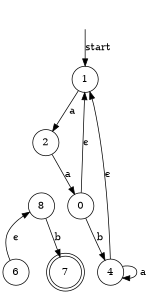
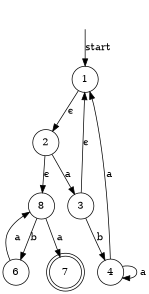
edge "1" -> "2": label " a" -> "ϵ"
edge "2" -> "8": added, label "ϵ"
edge "4" -> "1": label "ϵ" -> "  a "
node "0": label "0" -> "3"
edge "8" -> "6": added, label "b"
edge "6" -> "8": label "ϵ" -> "  a "
edge "8" -> "7": label "b" -> " a"
